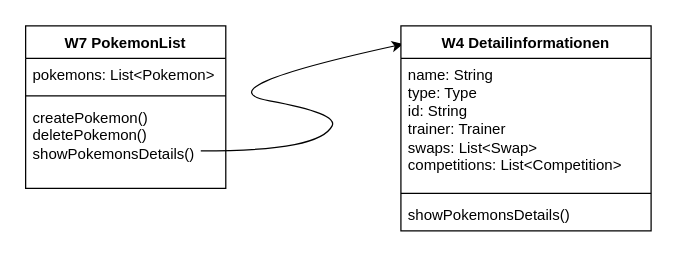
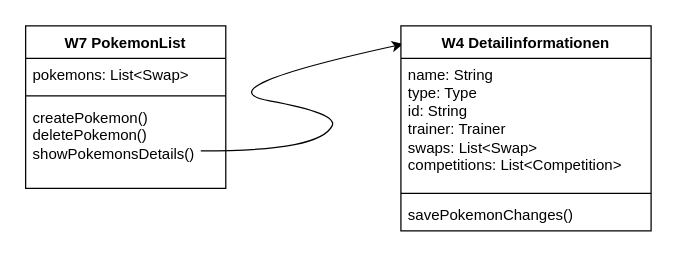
node "pokemons: List<Pokemon>": label "pokemons: List<Pokemon>" -> "pokemons: List<Swap>"
node "showPokemonsDetails()": label "showPokemonsDetails()" -> "savePokemonChanges()"
